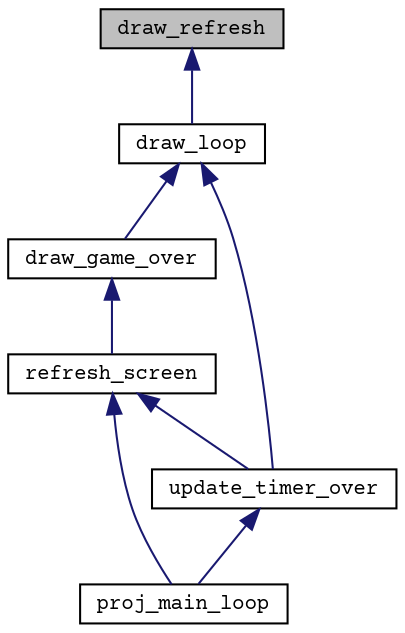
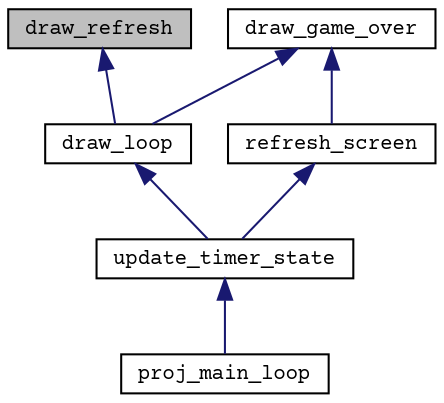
edge "draw_game_over" -> "draw_loop": reversed
node "update_timer_over": label "update_timer_over" -> "update_timer_state"
edge "proj_main_loop" -> "refresh_screen": removed
